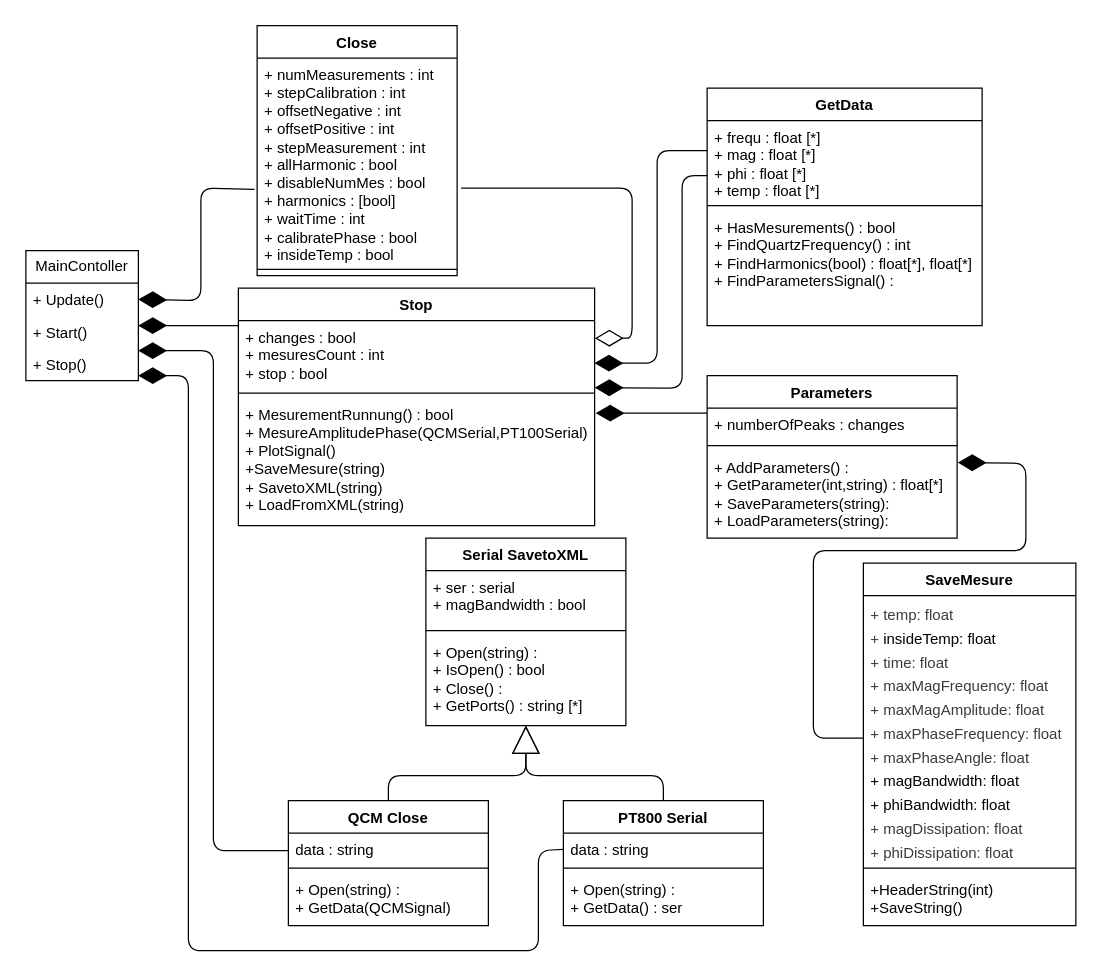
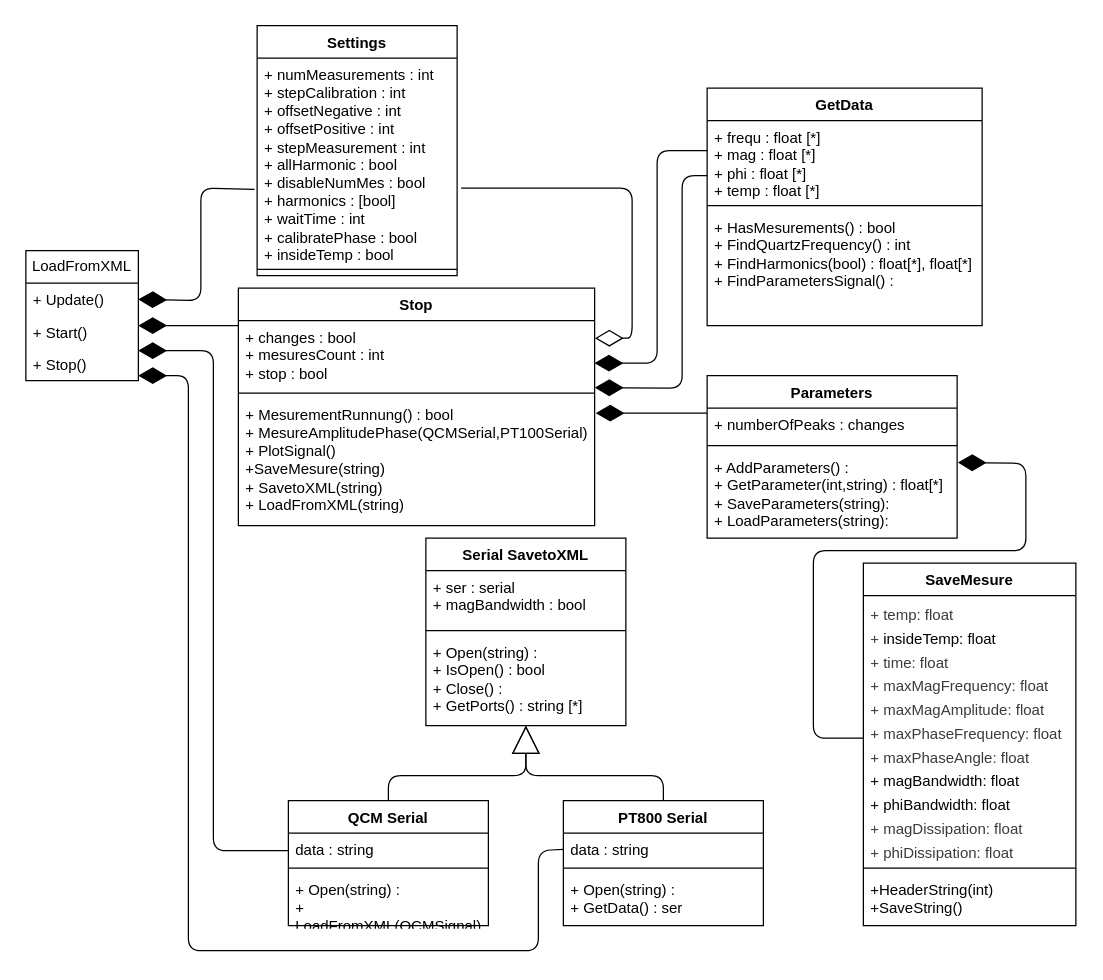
node "Close": label "Close" -> "Settings"
node "MainContoller": label "MainContoller" -> "LoadFromXML"
node "QCM Close": label "QCM Close" -> "QCM Serial"
node "+ Open(string) : + GetData(QCMSignal)": label "+ Open(string) : + GetData(QCMSignal)" -> "+ Open(string) : + LoadFromXML(QCMSignal)"
